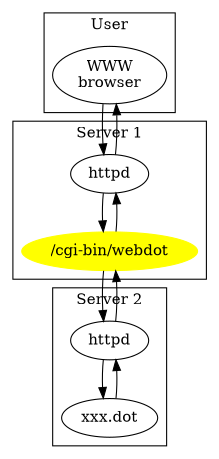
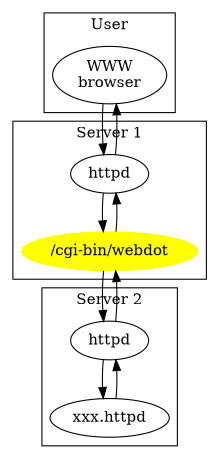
node "xxx.dot": label "xxx.dot" -> "xxx.httpd"
